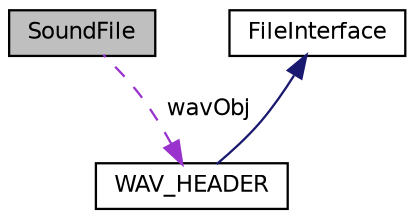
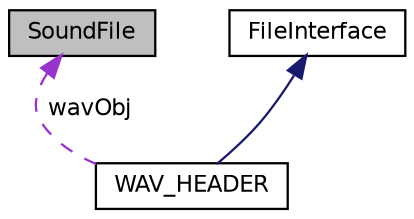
edge "SoundFile" -> "WAV_HEADER": reversed
